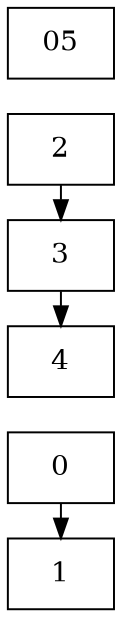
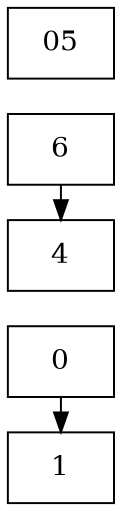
node "2": removed
node "3": label "3" -> "6"
